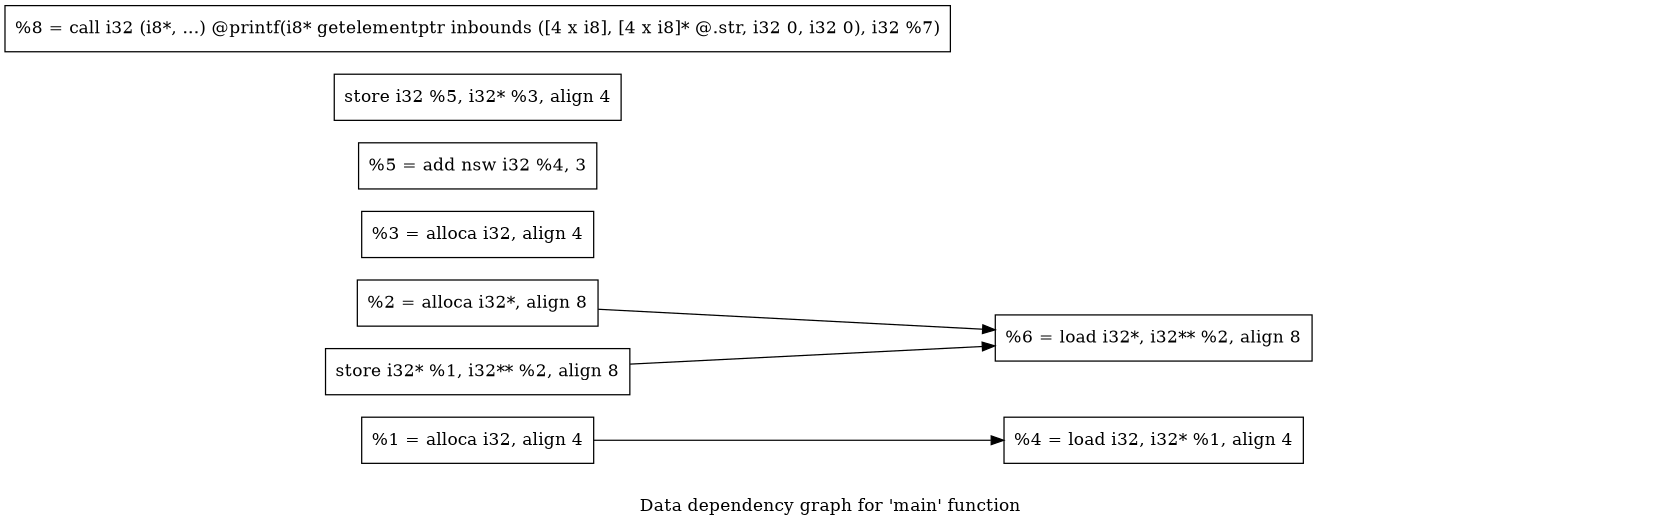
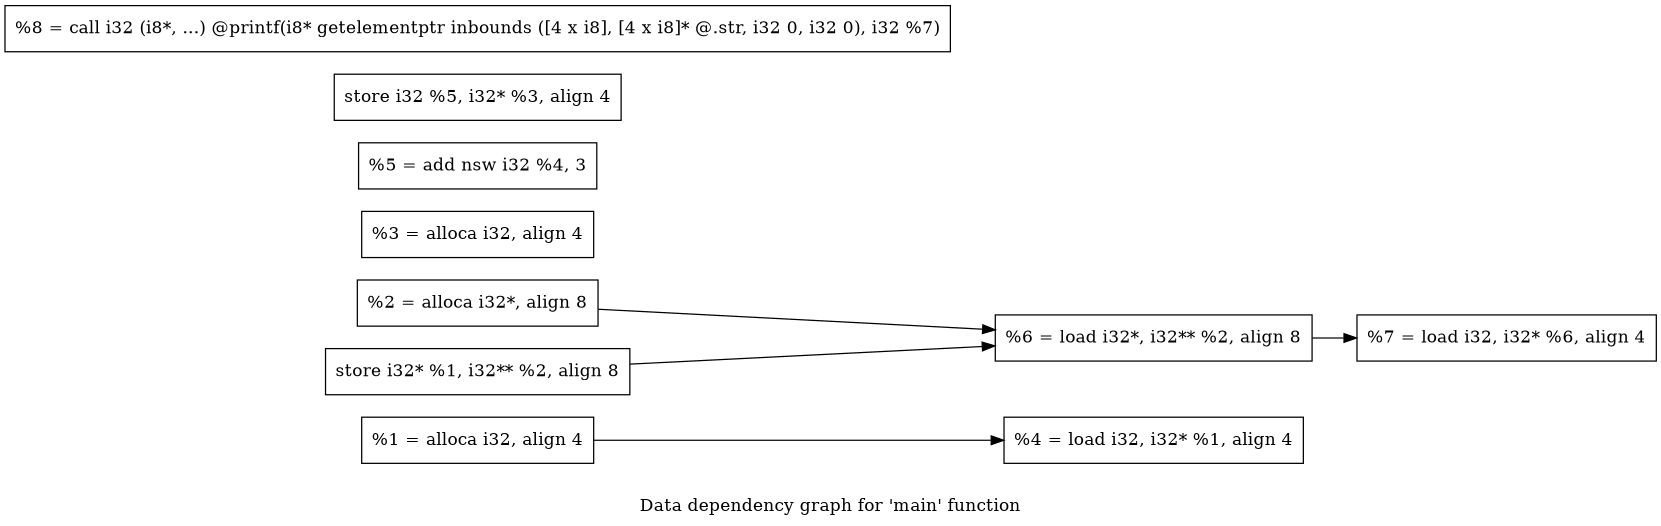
node "%7 = load i32, i32* %6, align 4": added
